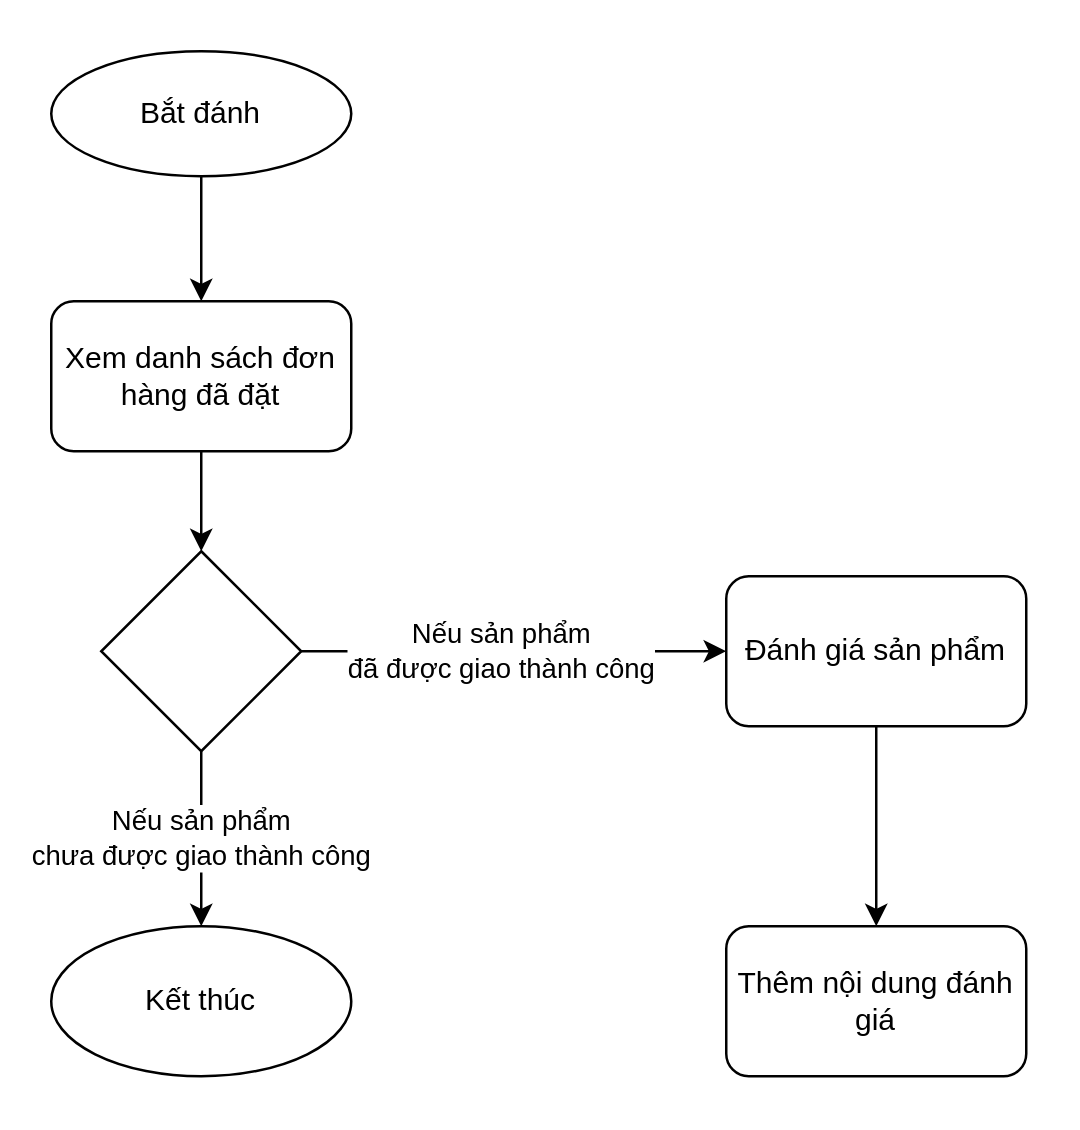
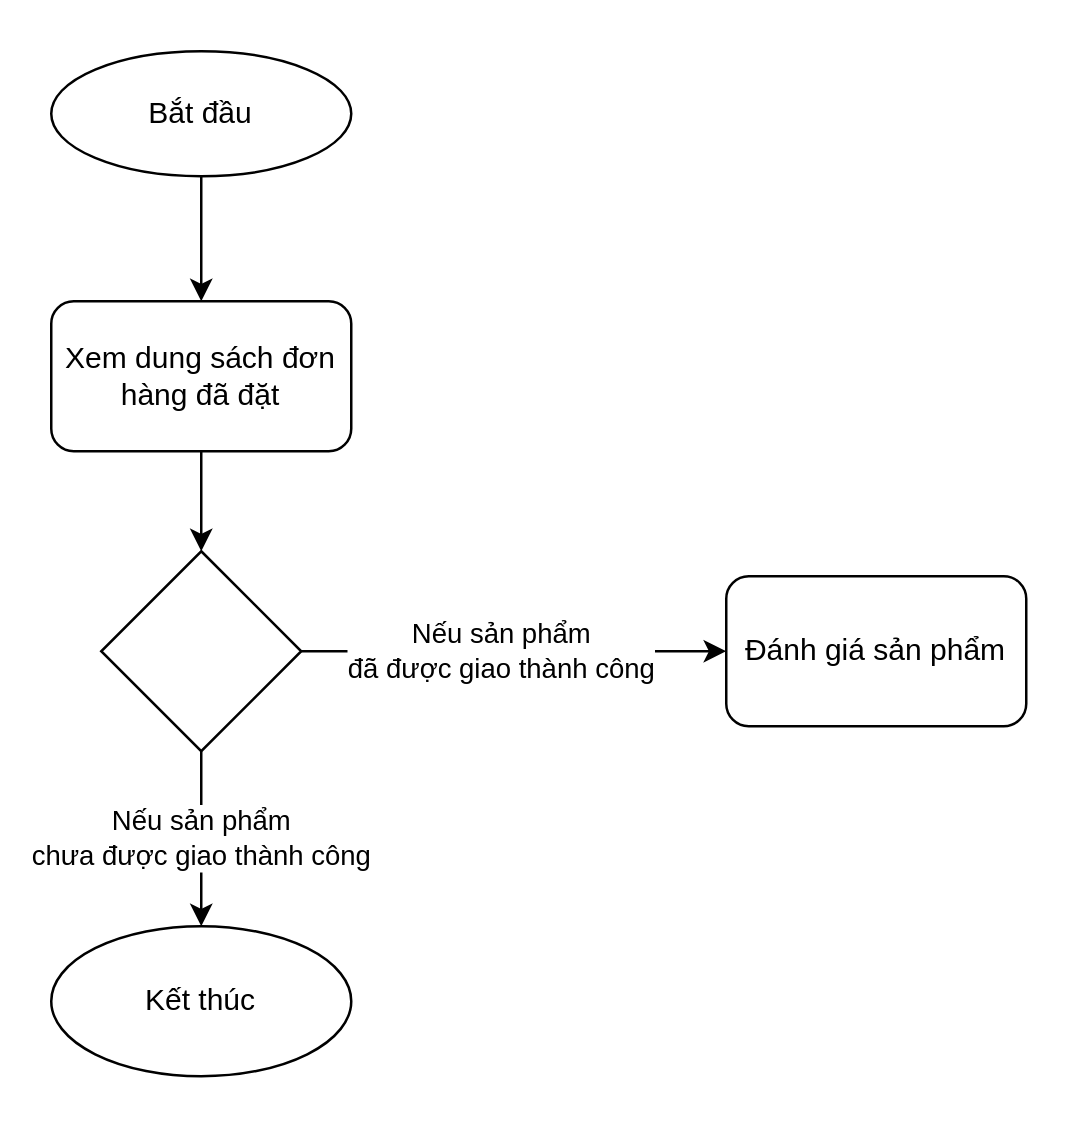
node "Bắt đánh": label "Bắt đánh" -> "Bắt đầu"
node "Xem danh sách đơn hàng đã đặt": label "Xem danh sách đơn hàng đã đặt" -> "Xem dung sách đơn hàng đã đặt"
edge "Đánh giá sản phẩm" -> "Thêm nội dung đánh giá": removed
node "Thêm nội dung đánh giá": removed
